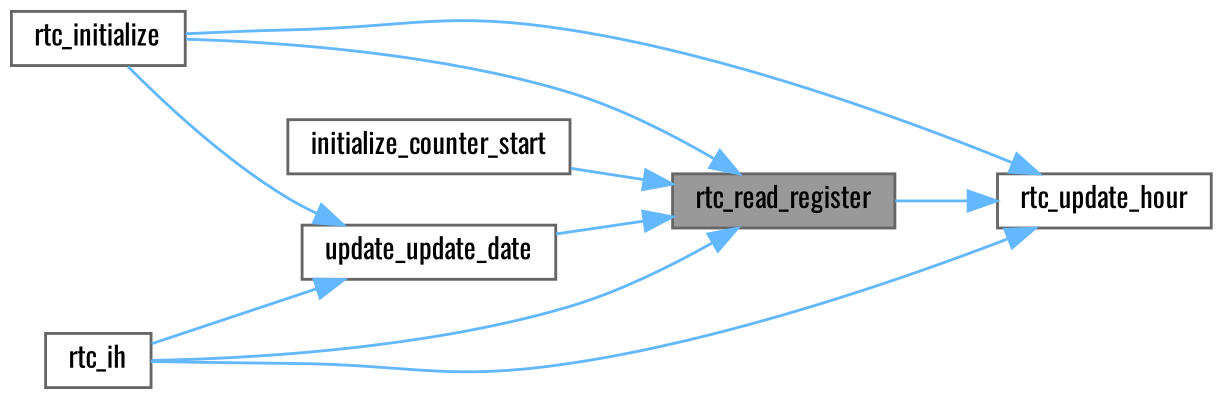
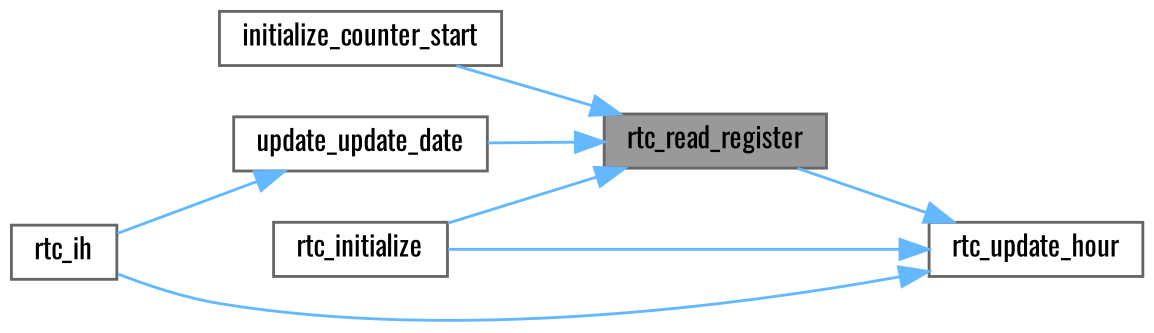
edge "rtc_initialize" -> "update_update_date": removed
edge "rtc_ih" -> "rtc_read_register": removed
